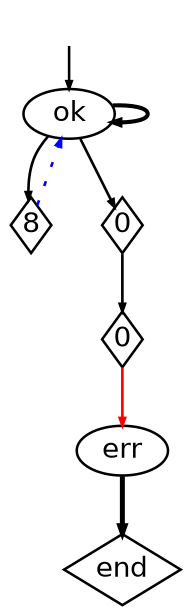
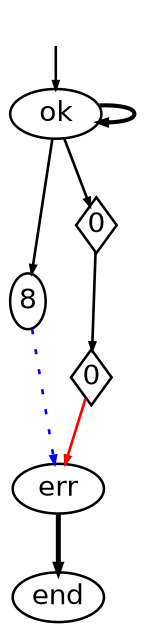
edge "8" -> "ok": now "8" -> "err"
node "8": shape diamond -> ellipse
node "end": shape diamond -> ellipse
